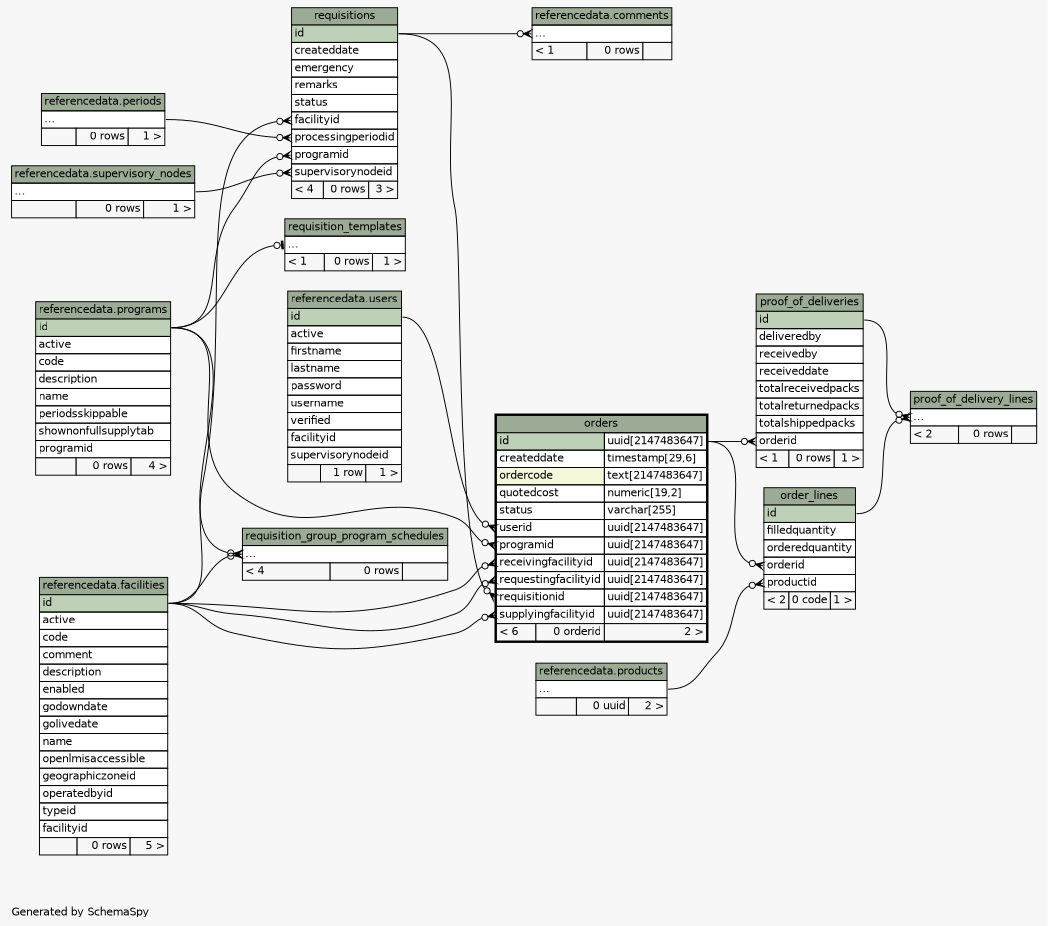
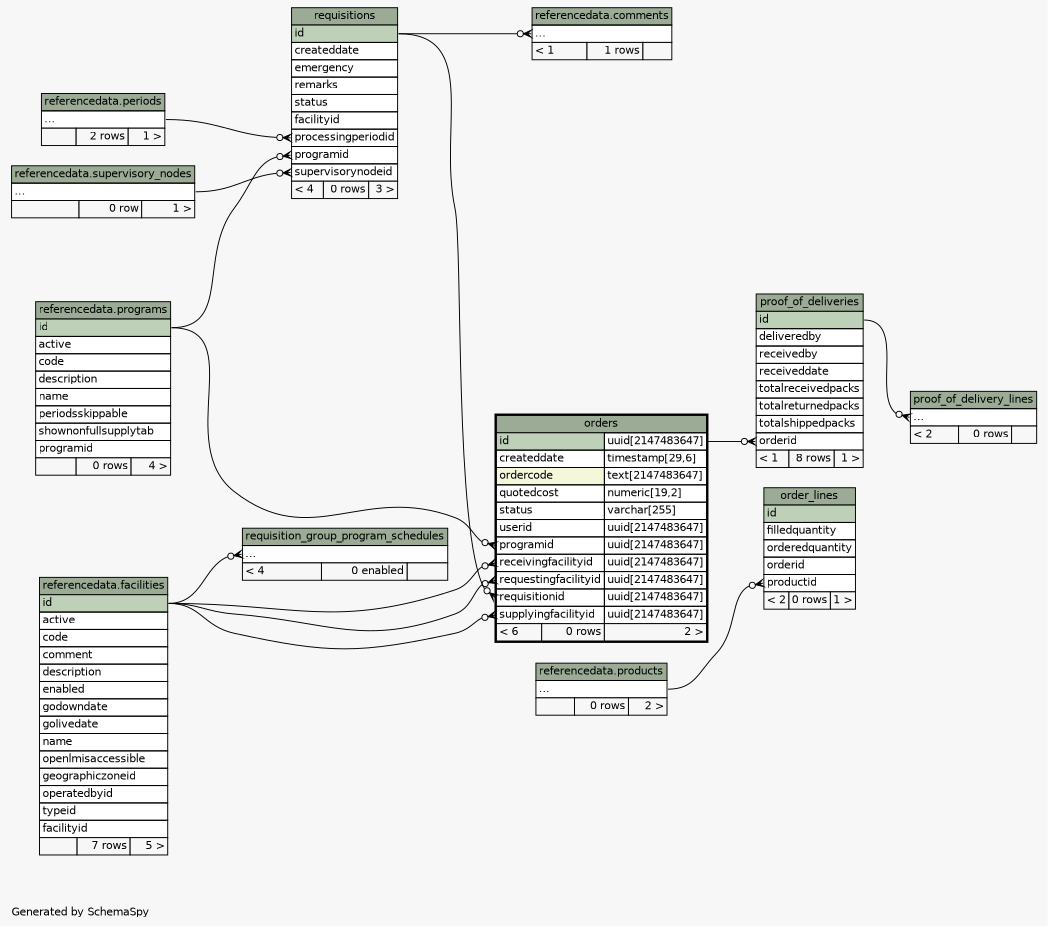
node "referencedata.comments": text "0 rows" -> "1 rows"
node "referencedata.periods": text "0 rows" -> "2 rows"
node "referencedata.supervisory_nodes": text "0 rows" -> "0 row"
node "requisition_templates": removed
edge "referencedata.facilities" -> "requisitions": removed
node "referencedata.users": removed
edge "referencedata.programs" -> "requisition_group_program_schedules": removed
node "proof_of_deliveries": text "0 rows" -> "8 rows"
edge "order_lines" -> "proof_of_delivery_lines": removed
edge "orders" -> "order_lines": removed
node "requisition_group_program_schedules": text "0 rows" -> "0 enabled"
node "order_lines": text "0 code" -> "0 rows"
node "orders": text "0 orderid" -> "0 rows"
node "referencedata.products": text "0 uuid" -> "0 rows"
node "referencedata.facilities": text "0 rows" -> "7 rows"
